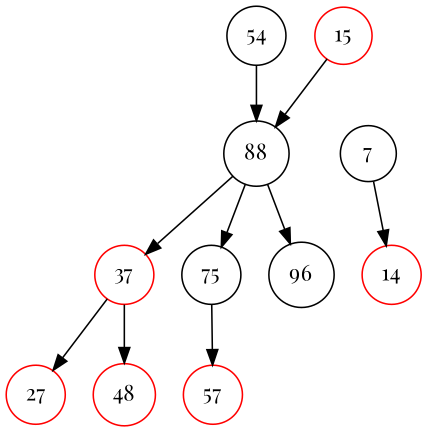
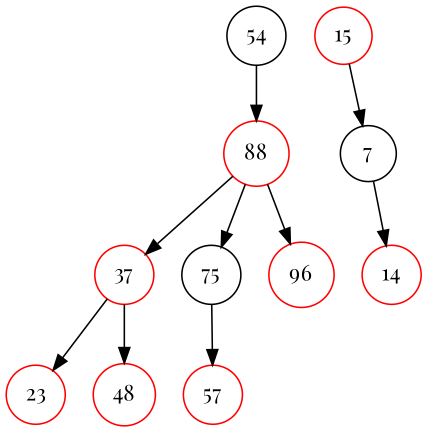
edge "15" -> "88": now "15" -> "7"
node "88": color black -> red
node "96": color black -> red
node "27": label "27" -> "23"
